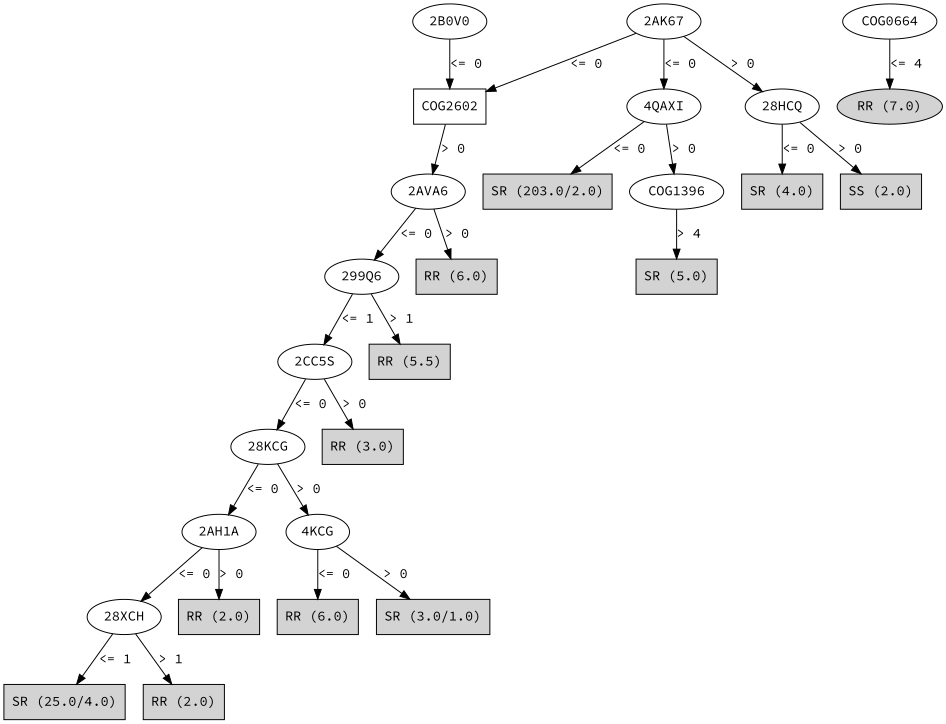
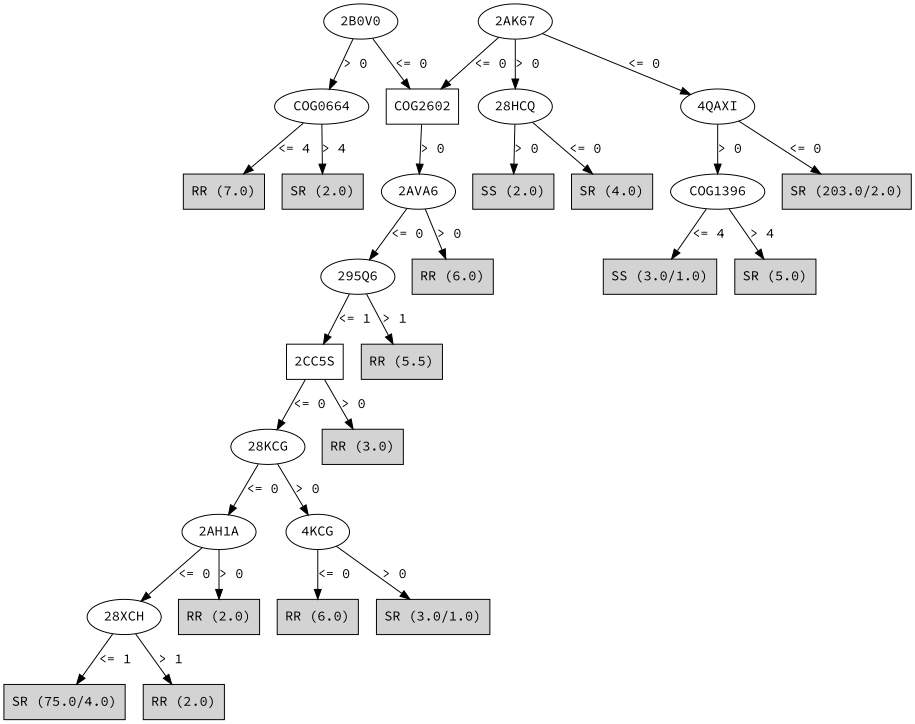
edge "2B0V0" -> "COG0664": added, label "> 0"
node "RR (7.0)": shape ellipse -> box
node "SR (2.0)": added
node "299Q6": label "299Q6" -> "295Q6"
node "SS (3.0/1.0)": added
node "2CC5S": shape ellipse -> box
node "SR (25.0/4.0)": label "SR (25.0/4.0)" -> "SR (75.0/4.0)"
